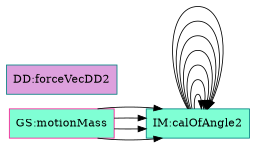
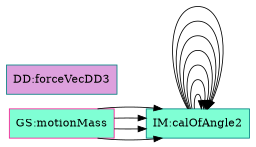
node "DD:forceVecDD2": label "DD:forceVecDD2" -> "DD:forceVecDD3"
